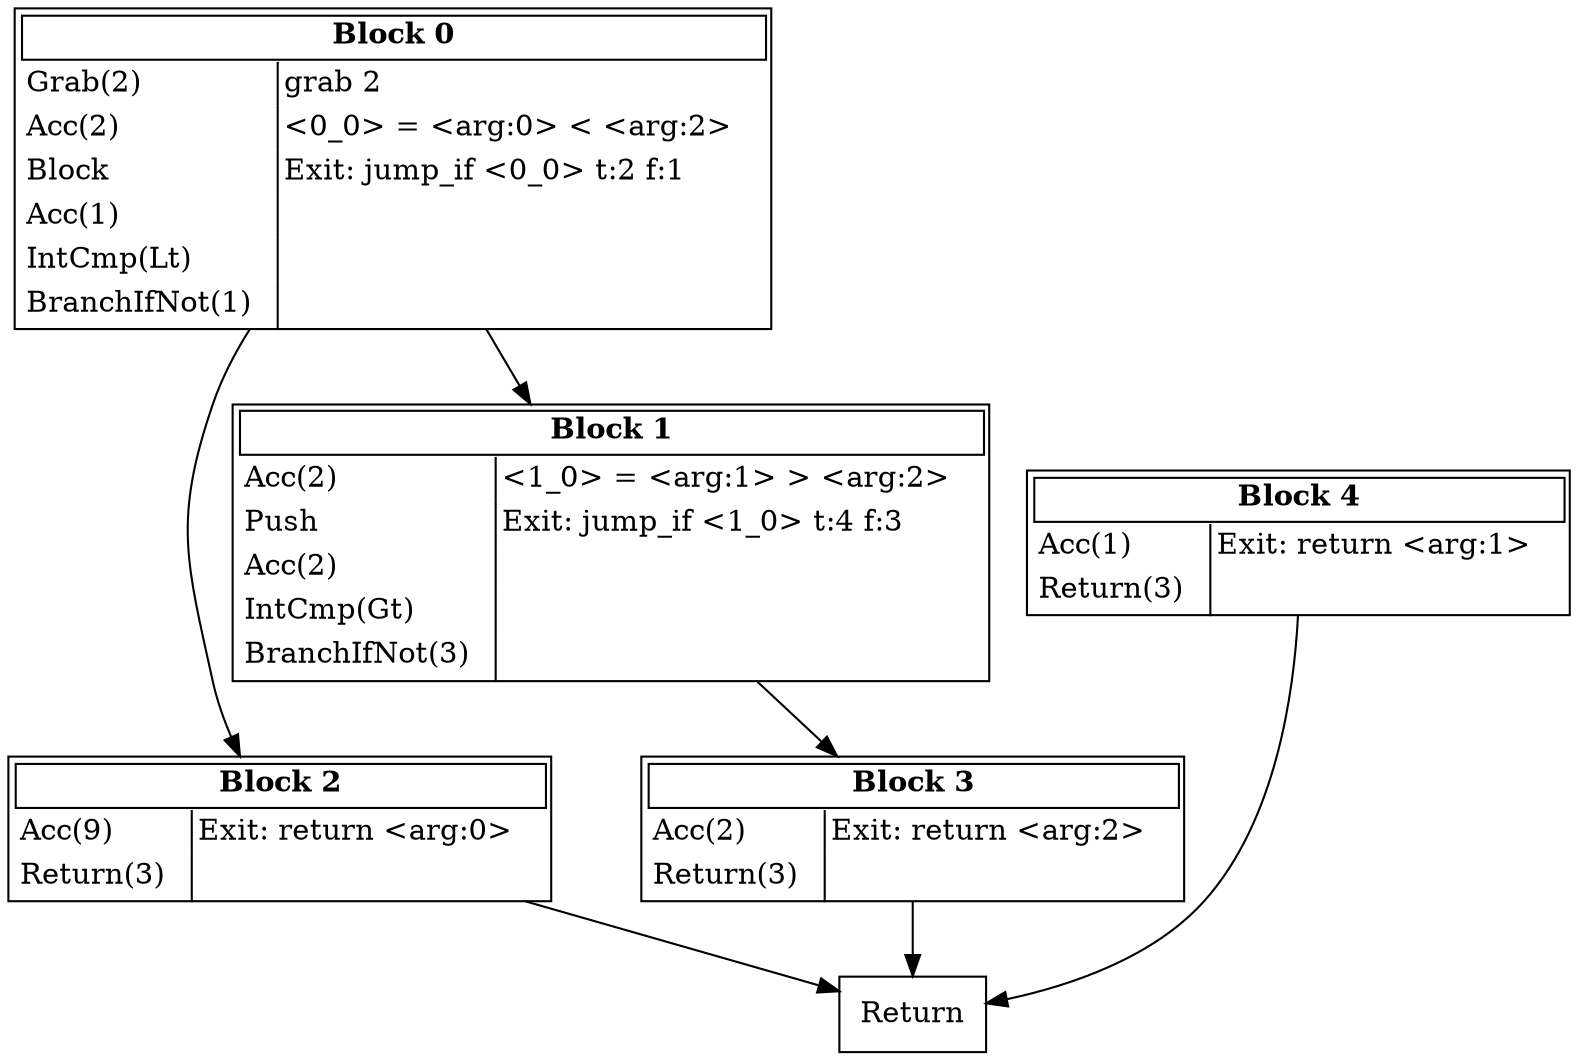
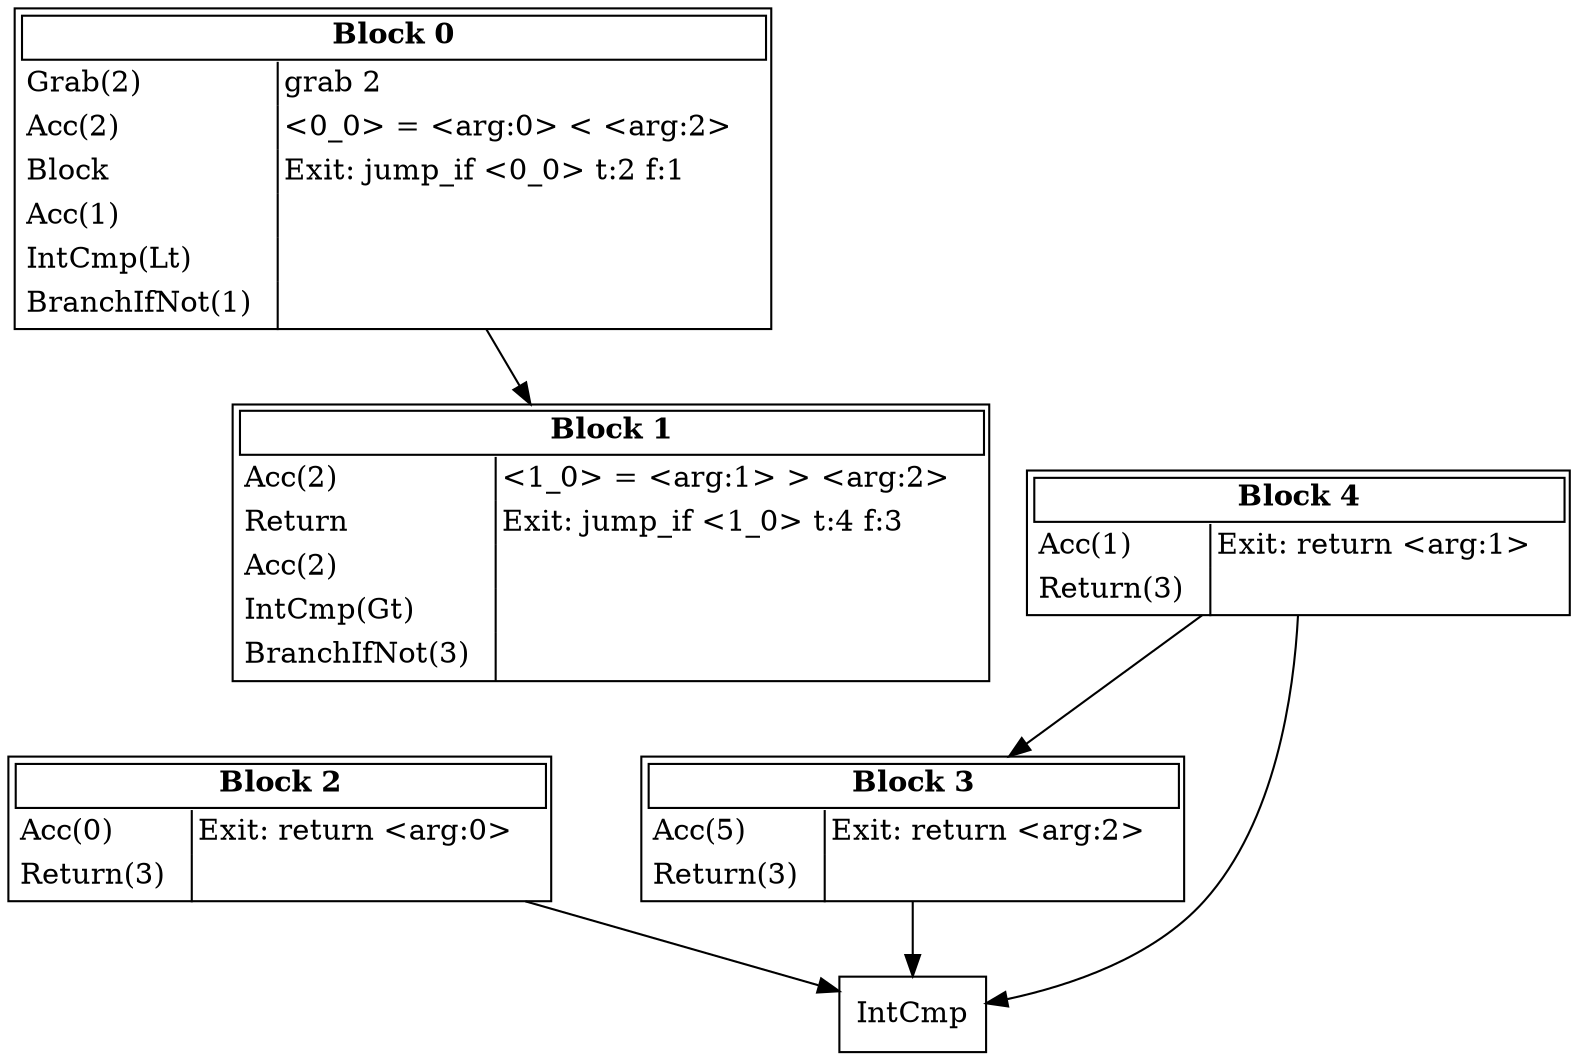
node "Block 1": text "Push" -> "Return"
edge "Block 0" -> "Block 2": removed
edge "Block 1" -> "Block 3": now "Block 4" -> "Block 3"
node "Block 2": text "Acc(9)" -> "Acc(0)"
node "Block 3": text "Acc(2)" -> "Acc(5)"
node "Return": label "Return" -> "IntCmp"
